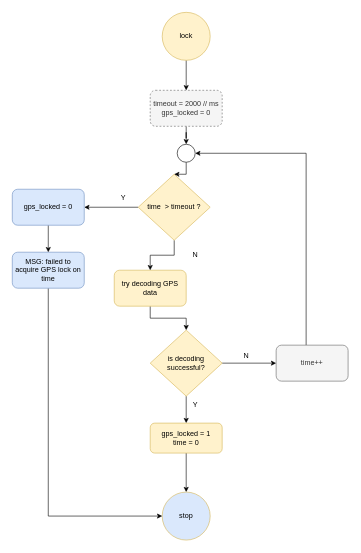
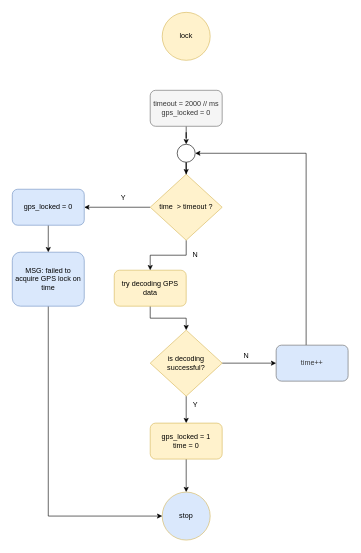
edge "lock" -> "timeout = 2000 // ms gps_locked = 0": removed
node "timeout = 2000 // ms gps_locked = 0": style dashed -> solid
node "time > timeout ?": moved (174, 207) -> (186, 207)
node "MSG: failed to acquire GPS lock on time": size 72x36 -> 72x54
node "time++": fillcolor #f5f5f5 -> #dae8fc
node "gps_locked = 1 time = 0": size 72x30 -> 72x36
